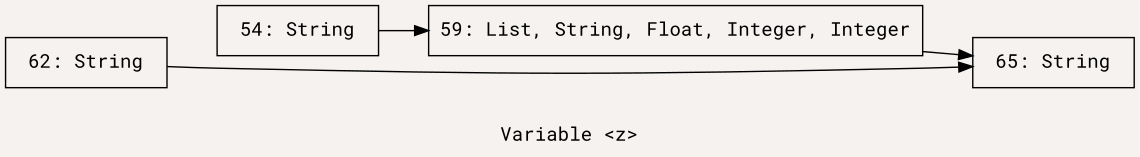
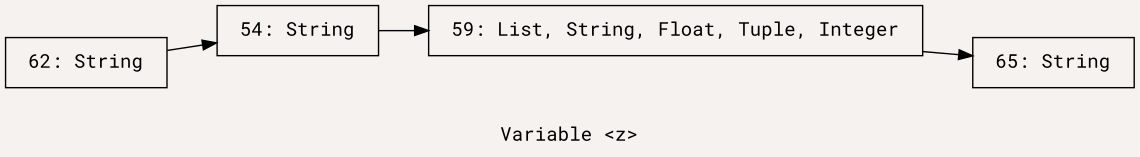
node "59: List, String, Float, Integer, Integer": label "59: List, String, Float, Integer, Integer" -> "59: List, String, Float, Tuple, Integer"
edge "62: String" -> "65: String": now "62: String" -> "54: String"
